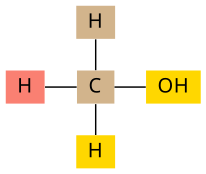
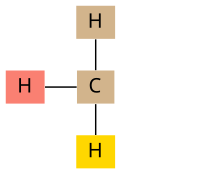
node "OH": removed
